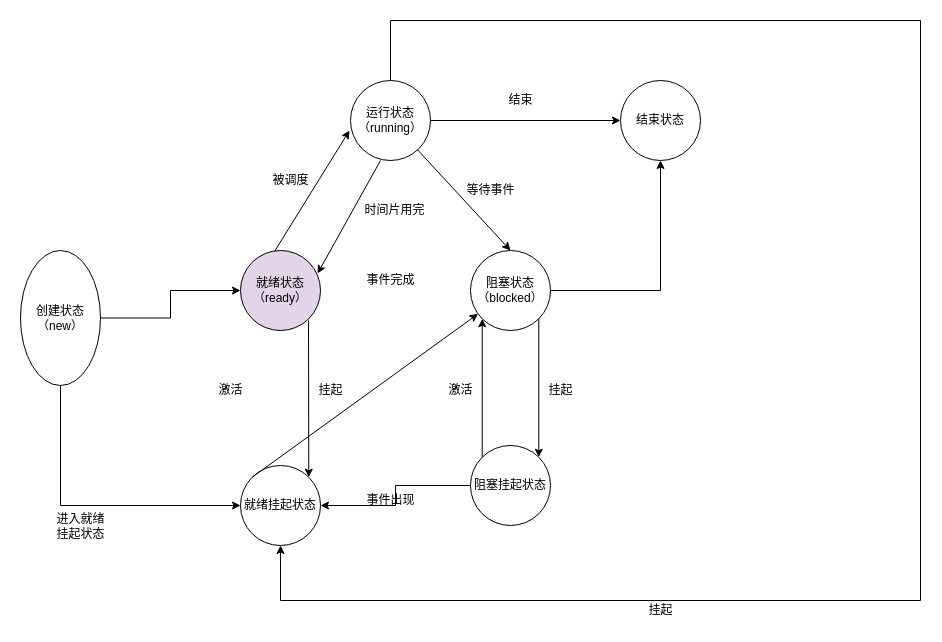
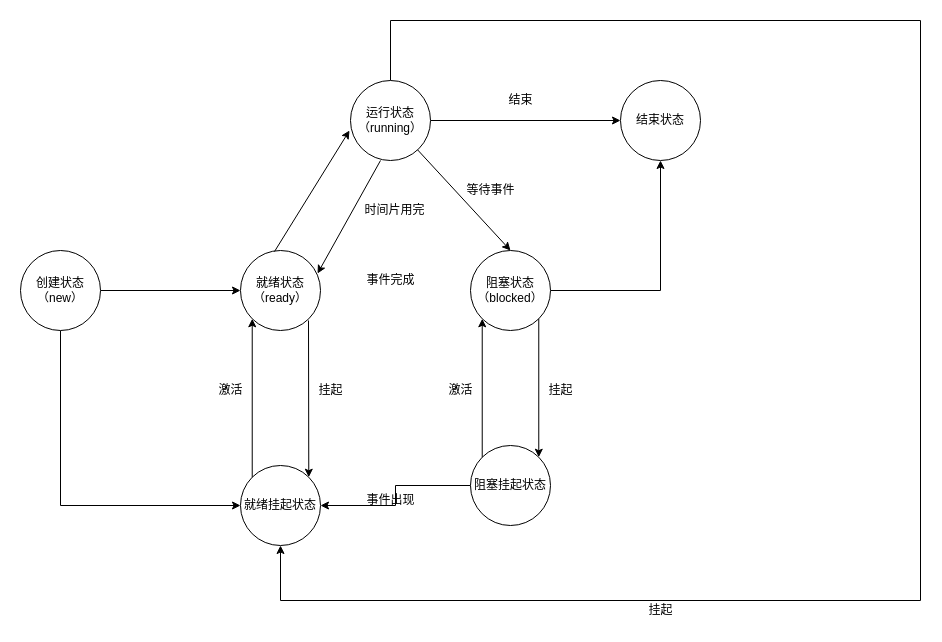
node "被调度": removed
node "就绪状态 （ready）": fillcolor #e1d5e7 -> #ffffff
node "创建状态 （new）": size 80x135 -> 80x80
edge "就绪挂起状态" -> "阻塞状态 （blocked）": now "就绪挂起状态" -> "就绪状态 （ready）"
node "进入就绪 挂起状态": removed
